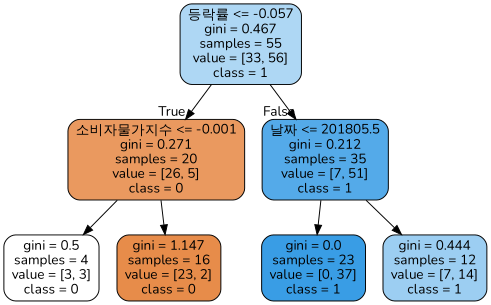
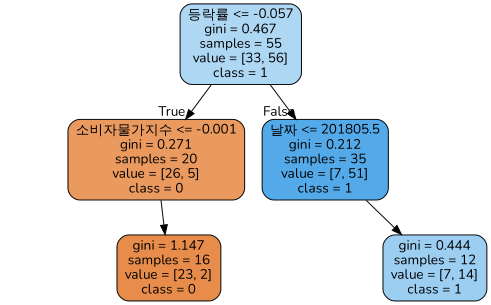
node "gini = 0.5 samples = 4 value = [3, 3] class = 0": removed
node "gini = 0.0 samples = 23 value = [0, 37] class = 1": removed
